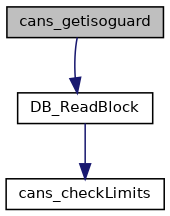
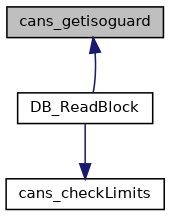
edge "cans_getisoguard" -> "DB_ReadBlock": reversed
